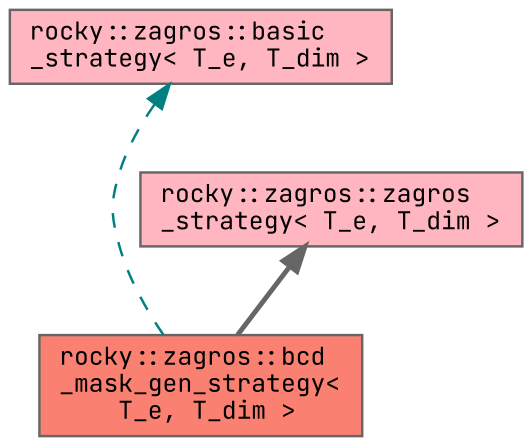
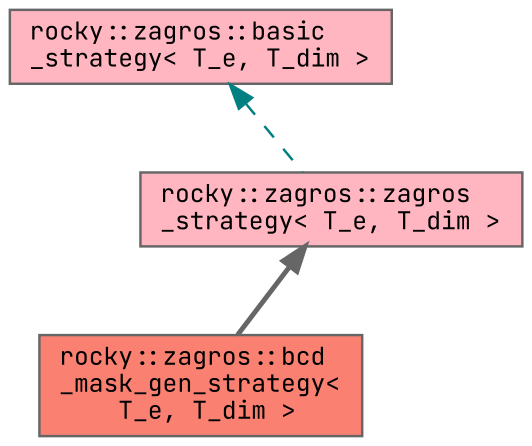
edge "rocky::zagros::bcd _mask_gen_strategy< T_e, T_dim >" -> "rocky::zagros::basic _strategy< T_e, T_dim >": now "rocky::zagros::zagros _strategy< T_e, T_dim >" -> "rocky::zagros::basic _strategy< T_e, T_dim >"
